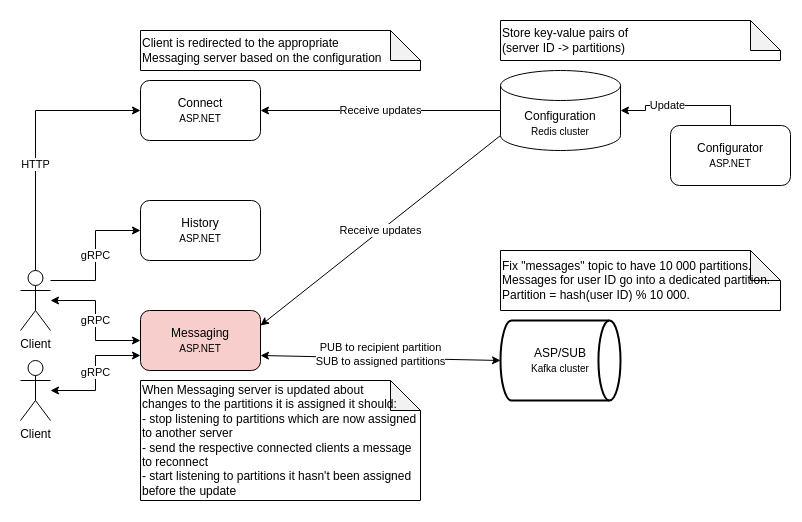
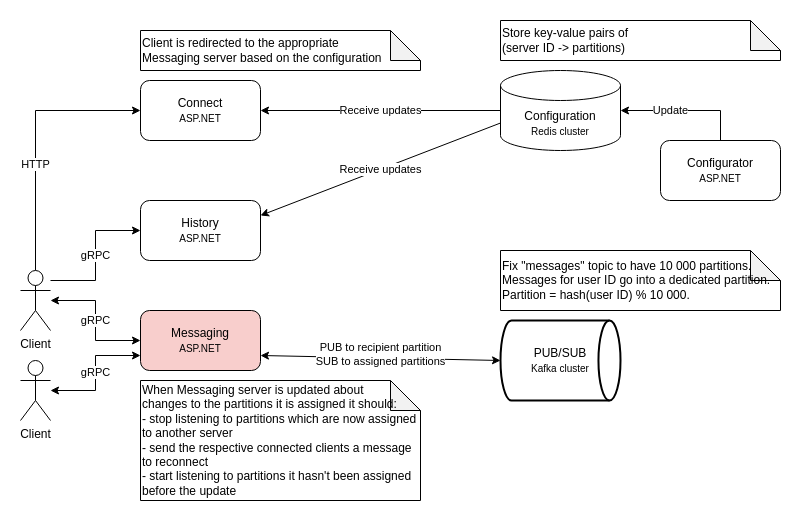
node "Configurator ASP.NET": moved (731, 156) -> (721, 171)
edge "Configuration Redis cluster" -> "History ASP.NET": added, label "Receive updates"
edge "Configuration Redis cluster" -> "Messaging ASP.NET": removed, label "Receive updates"
node "ASP/SUB Kafka cluster": label "ASP/SUB Kafka cluster" -> "PUB/SUB Kafka cluster"
